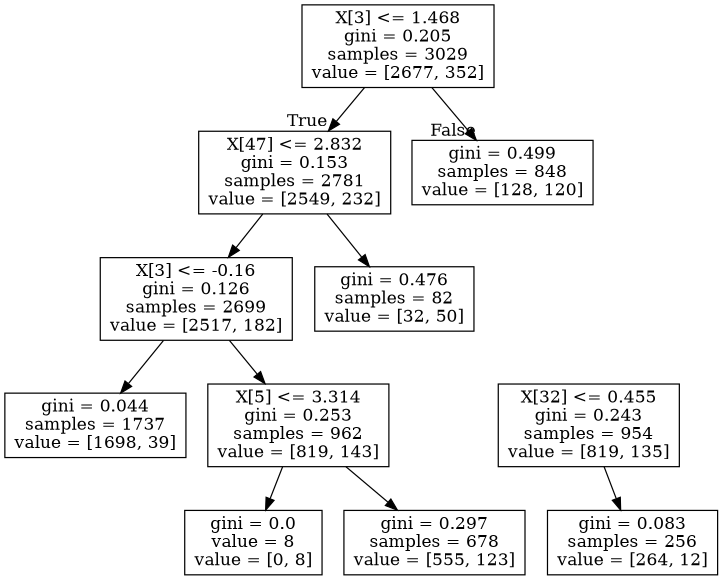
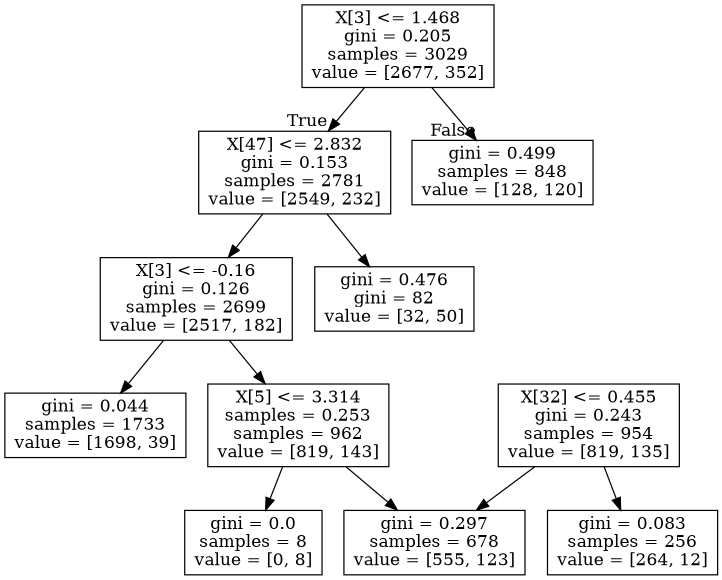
node "gini = 0.476 samples = 82 value = [32, 50]": label "gini = 0.476 samples = 82 value = [32, 50]" -> "gini = 0.476 gini = 82 value = [32, 50]"
node "gini = 0.044 samples = 1737 value = [1698, 39]": label "gini = 0.044 samples = 1737 value = [1698, 39]" -> "gini = 0.044 samples = 1733 value = [1698, 39]"
node "X[5] <= 3.314 gini = 0.253 samples = 962 value = [819, 143]": label "X[5] <= 3.314 gini = 0.253 samples = 962 value = [819, 143]" -> "X[5] <= 3.314 samples = 0.253 samples = 962 value = [819, 143]"
edge "X[32] <= 0.455 gini = 0.243 samples = 954 value = [819, 135]" -> "gini = 0.297 samples = 678 value = [555, 123]": added
node "gini = 0.0 value = 8 value = [0, 8]": label "gini = 0.0 value = 8 value = [0, 8]" -> "gini = 0.0 samples = 8 value = [0, 8]"
